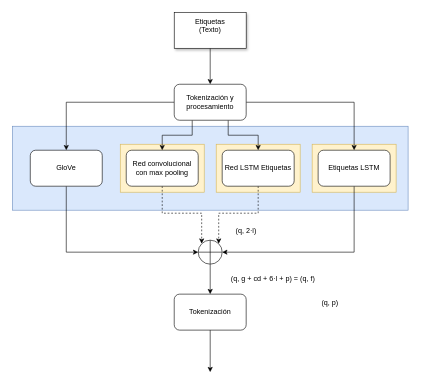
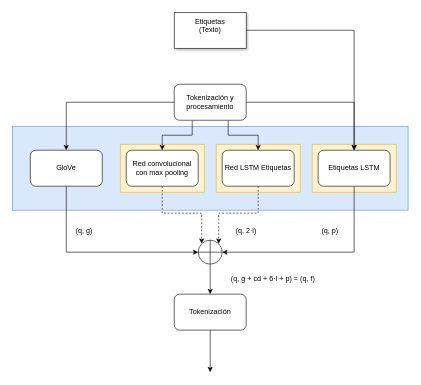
edge "Etiquetas (Texto)" -> "Tokenización y procesamiento": now "Etiquetas (Texto)" -> "Etiquetas LSTM"
node "(q, g)": added
node "(q, p)": moved (330, 303) -> (330, 231)
